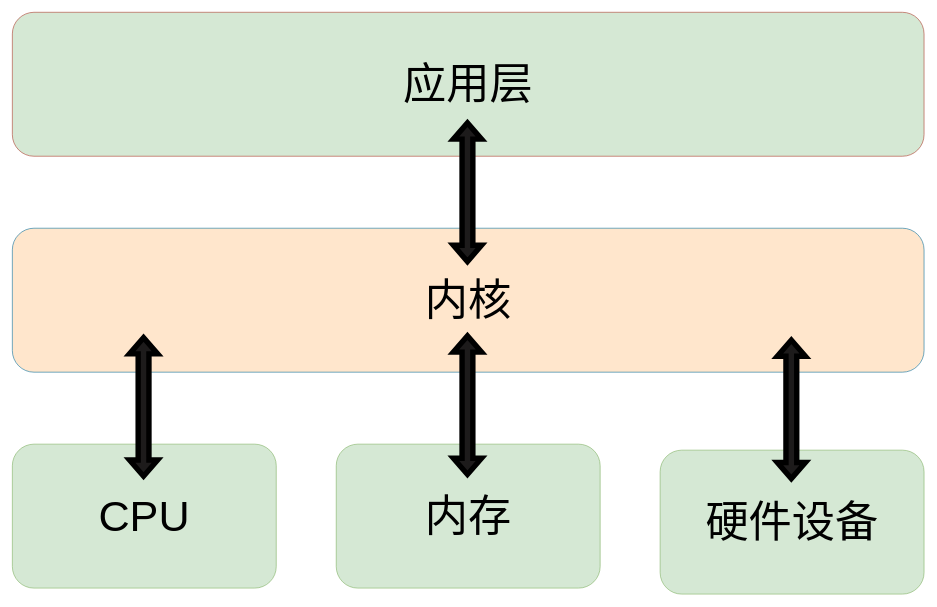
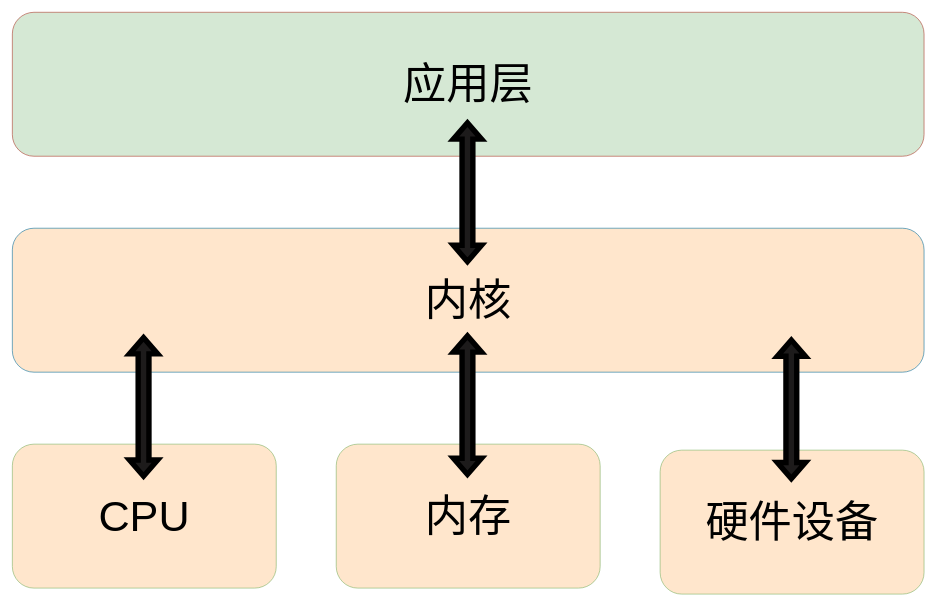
node "CPU": fillcolor #d5e8d4 -> #ffe6cc
node "内存": fillcolor #d5e8d4 -> #ffe6cc
node "硬件设备": fillcolor #d5e8d4 -> #ffe6cc
